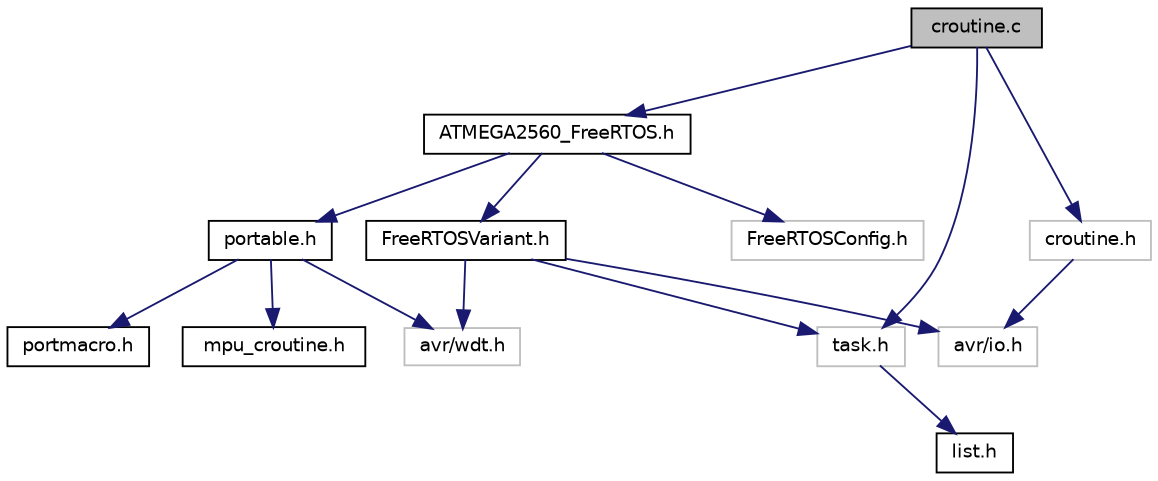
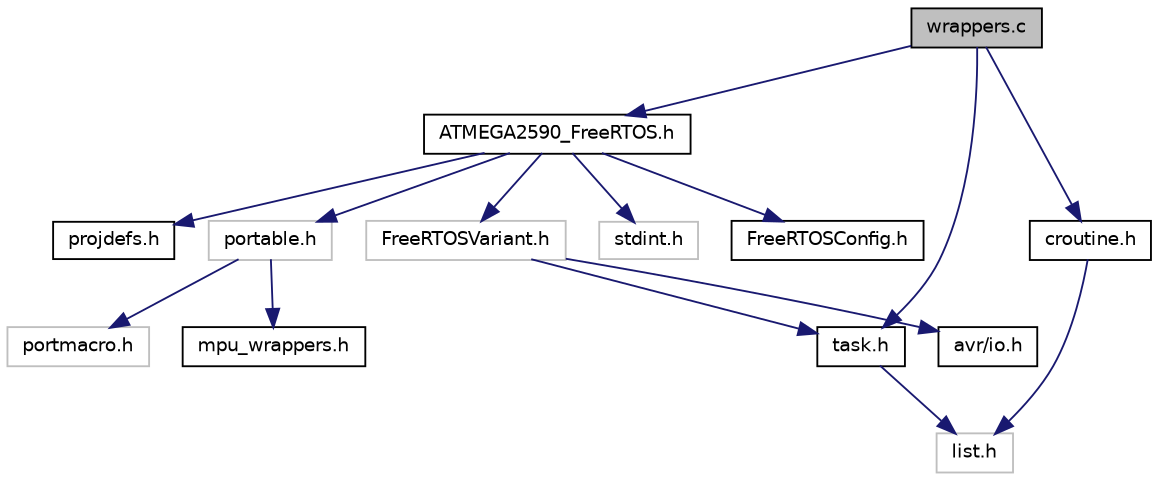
node "croutine.c": label "croutine.c" -> "wrappers.c"
node "ATMEGA2560_FreeRTOS.h": label "ATMEGA2560_FreeRTOS.h" -> "ATMEGA2590_FreeRTOS.h"
node "projdefs.h": added
node "portable.h": color black -> grey75
node "FreeRTOSVariant.h": color black -> grey75
node "stdint.h": added
node "FreeRTOSConfig.h": color grey75 -> black
node "croutine.h": color grey75 -> black
edge "croutine.h" -> "avr/io.h": now "croutine.h" -> "list.h"
node "portmacro.h": color black -> grey75
node "mpu_croutine.h": label "mpu_croutine.h" -> "mpu_wrappers.h"
node "avr/wdt.h": removed
node "task.h": color grey75 -> black
node "avr/io.h": color grey75 -> black
node "list.h": color black -> grey75
